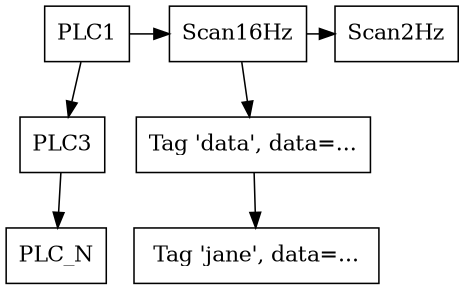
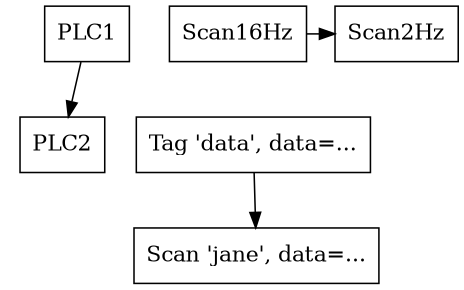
edge "PLC1" -> "Scan16Hz": removed
edge "Scan16Hz" -> "Tag 'data', data=...": removed
node "PLC3": label "PLC3" -> "PLC2"
node "PLC_N": removed
node "Tag 'jane', data=...": label "Tag 'jane', data=..." -> "Scan 'jane', data=..."
